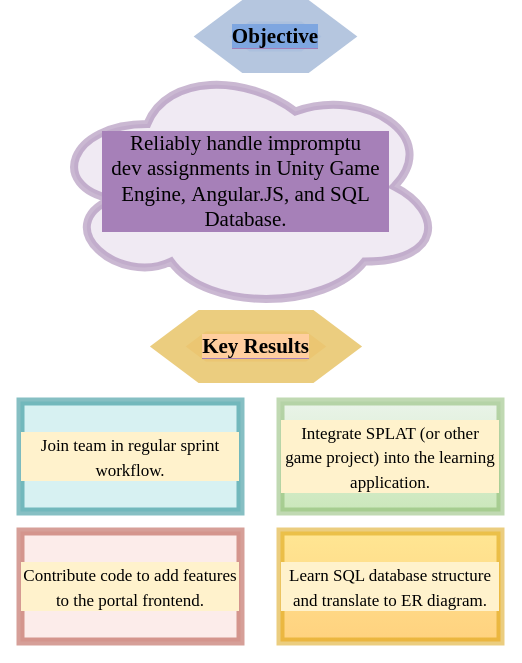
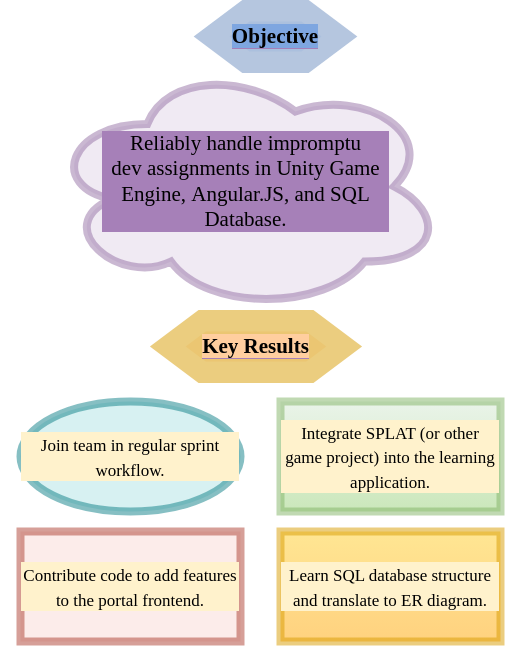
node "Join team in regular sprint workflow.": shape rectangle -> ellipse
